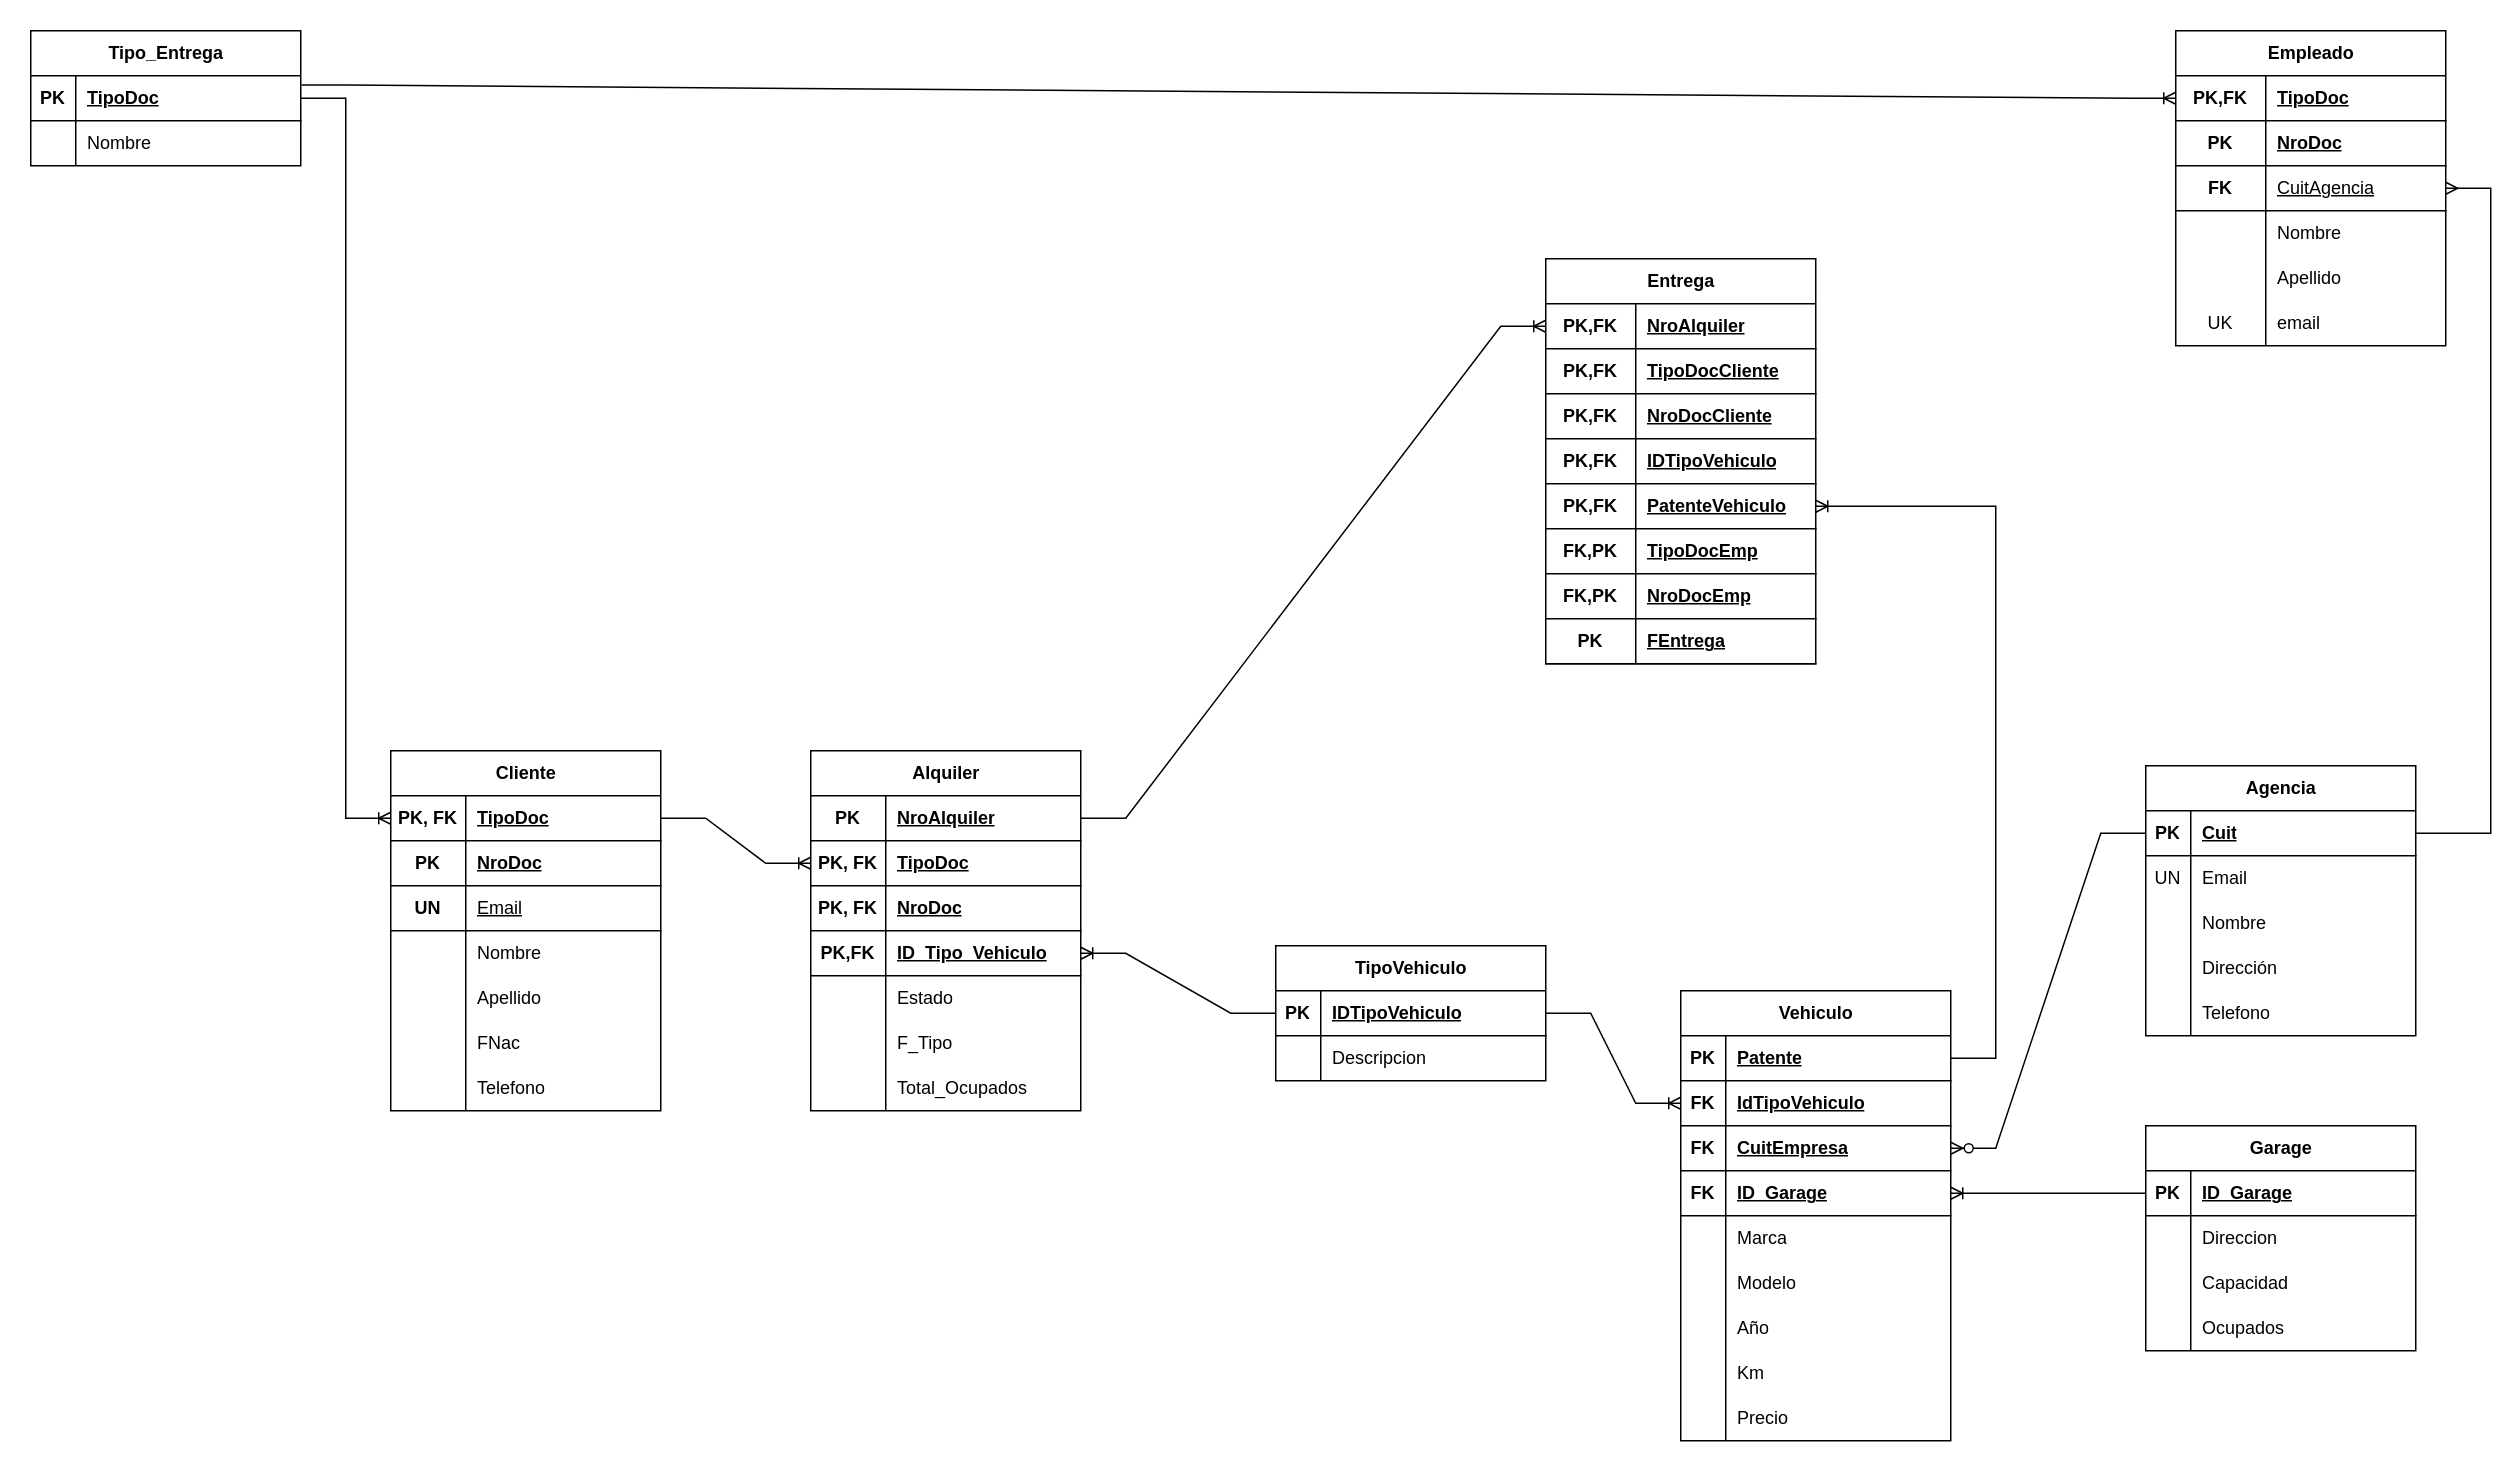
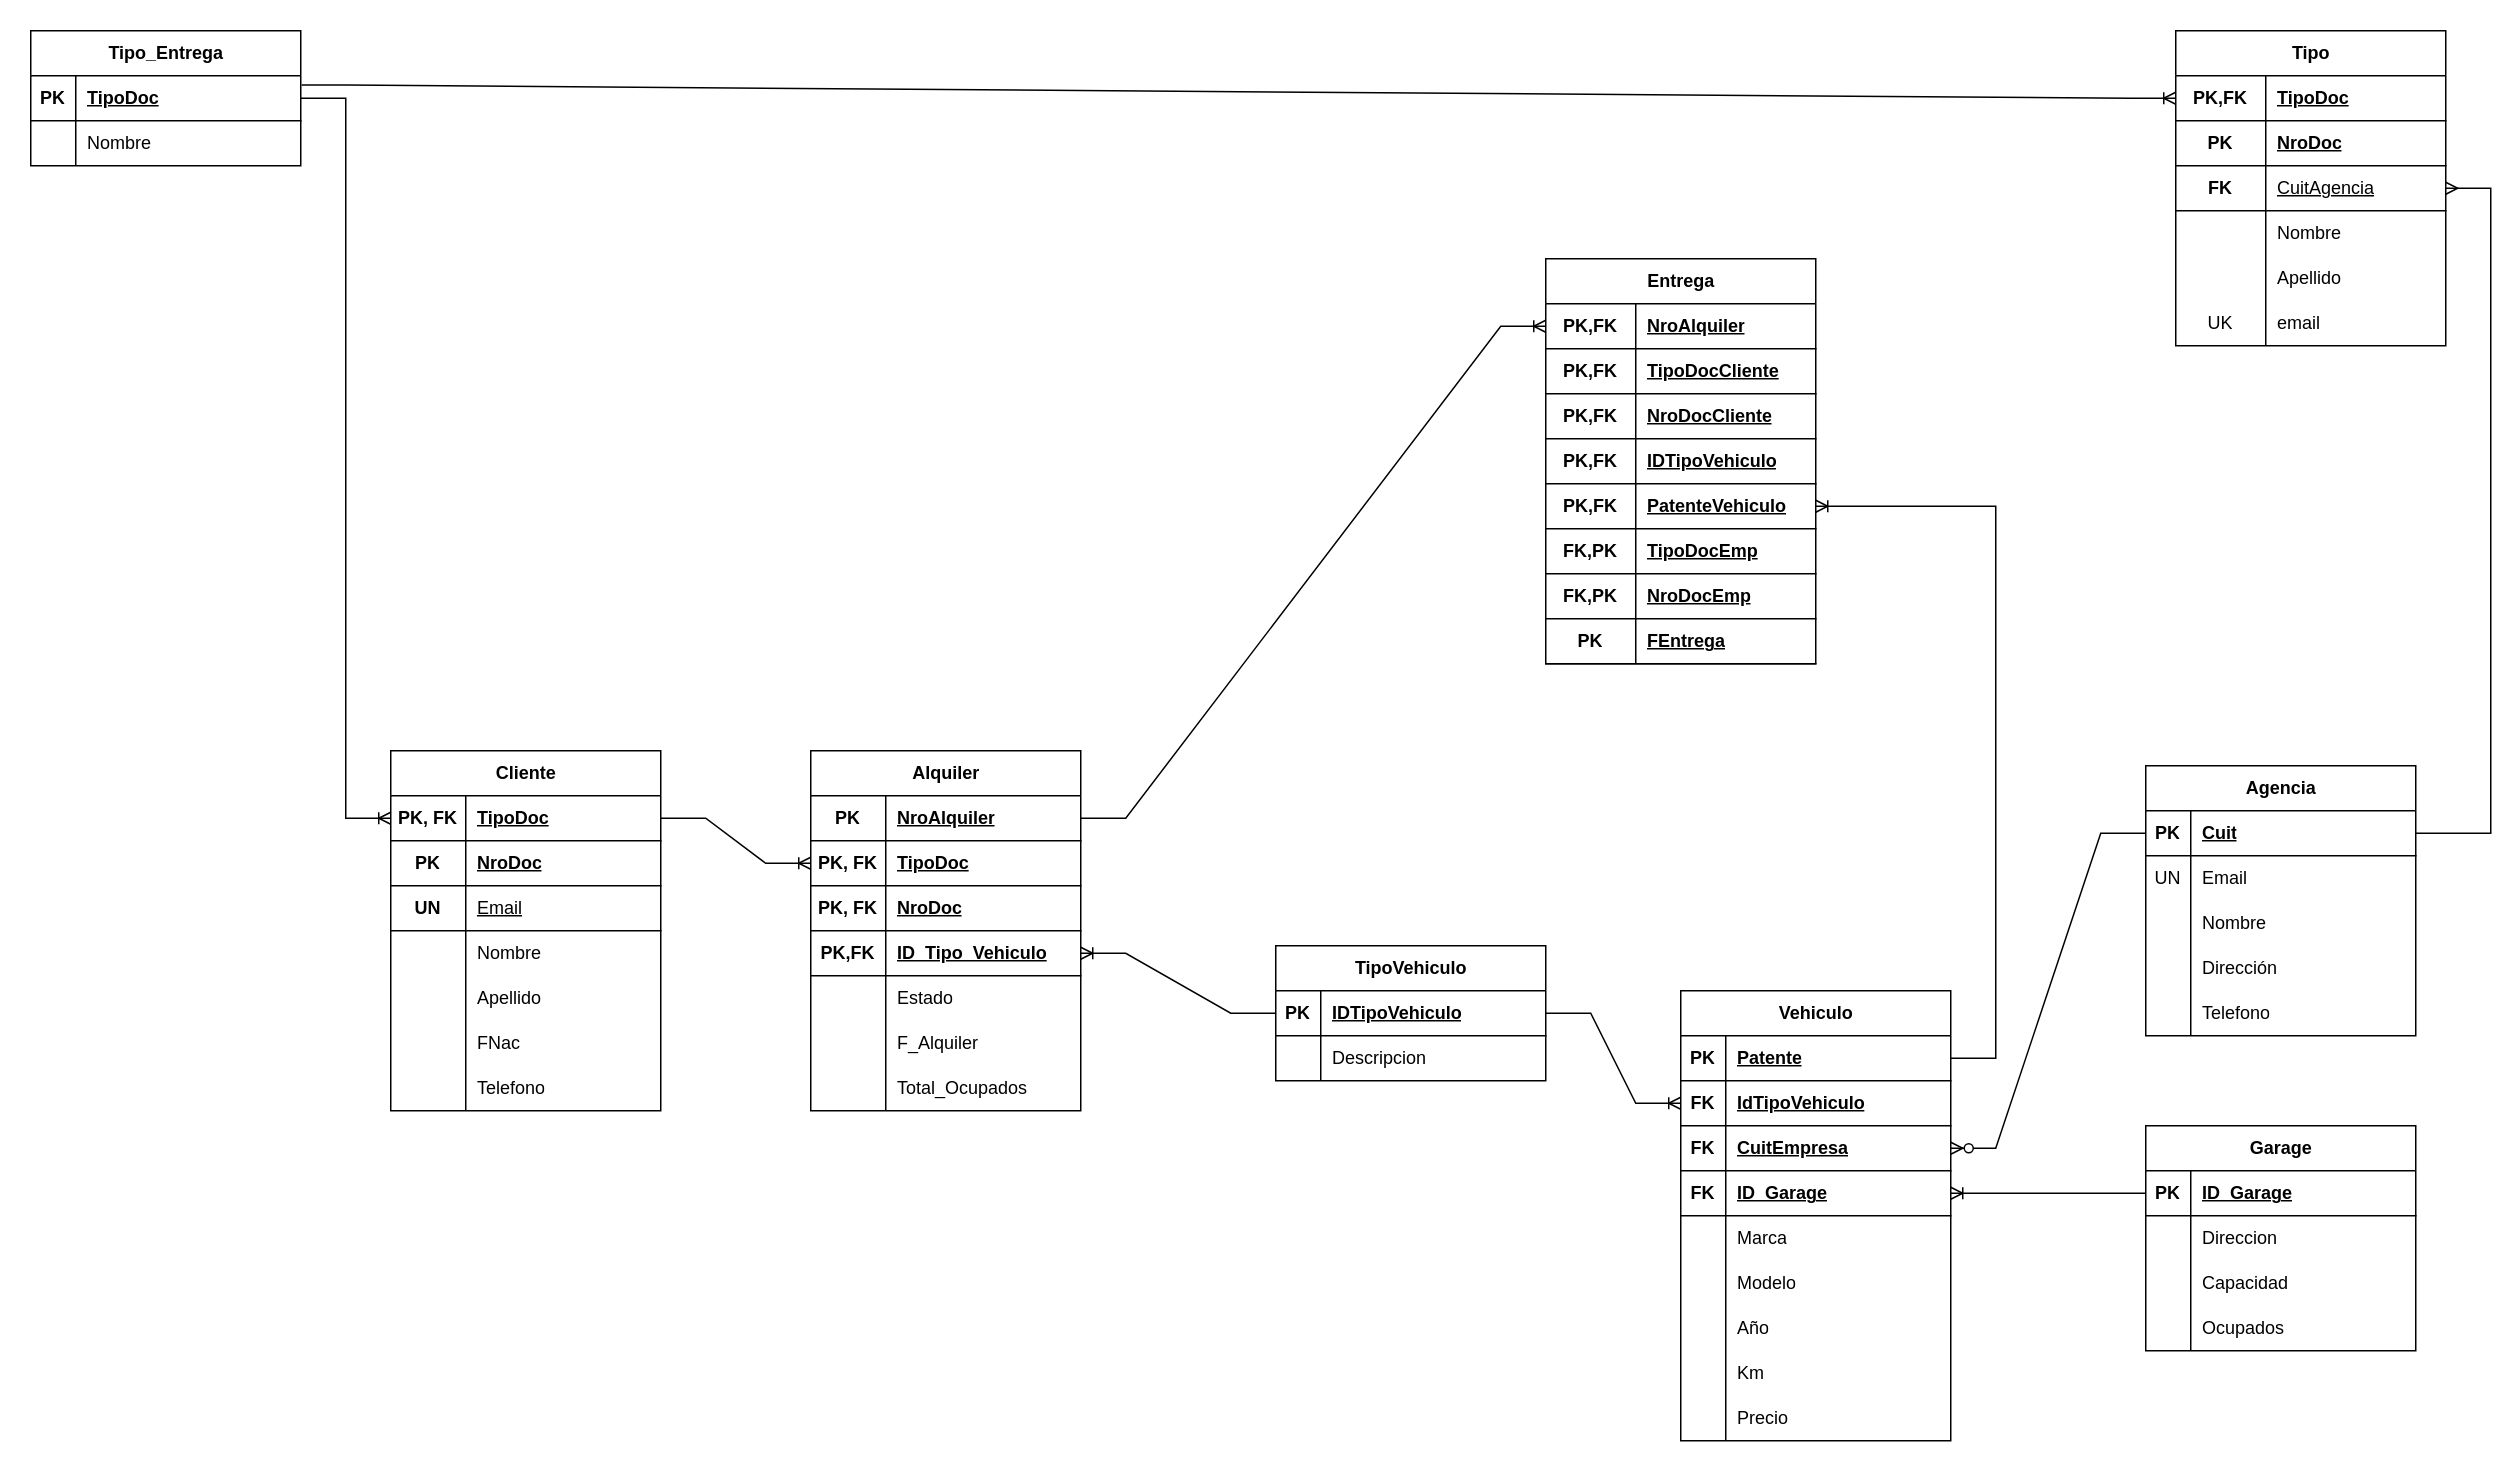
node "Empleado": label "Empleado" -> "Tipo"
node "F_Tipo": label "F_Tipo" -> "F_Alquiler"
